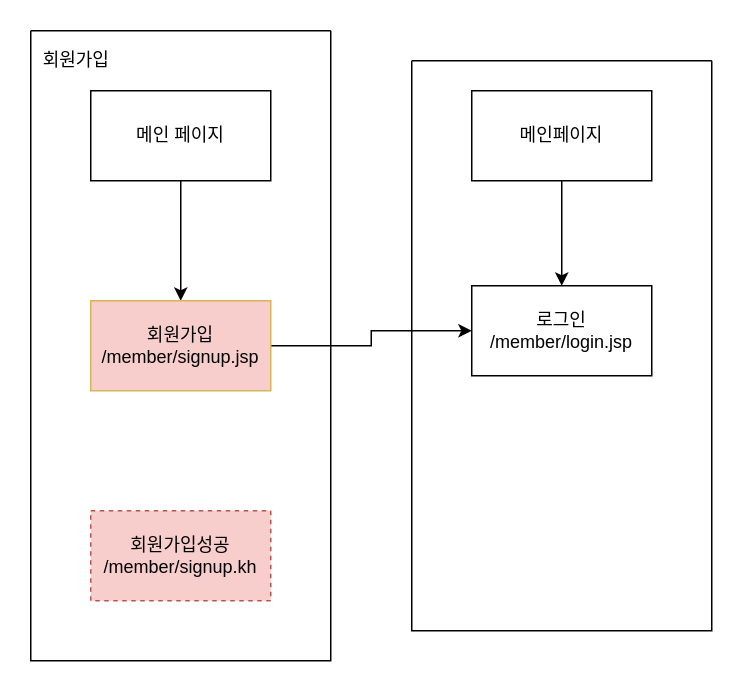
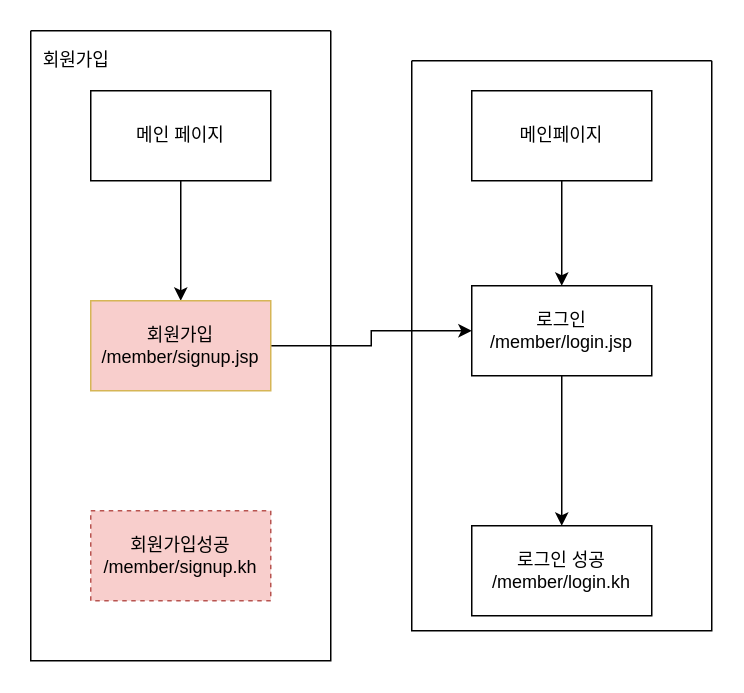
edge "로그인 /member/login.jsp" -> "로그인 성공 /member/login.kh": added
node "로그인 성공 /member/login.kh": added
